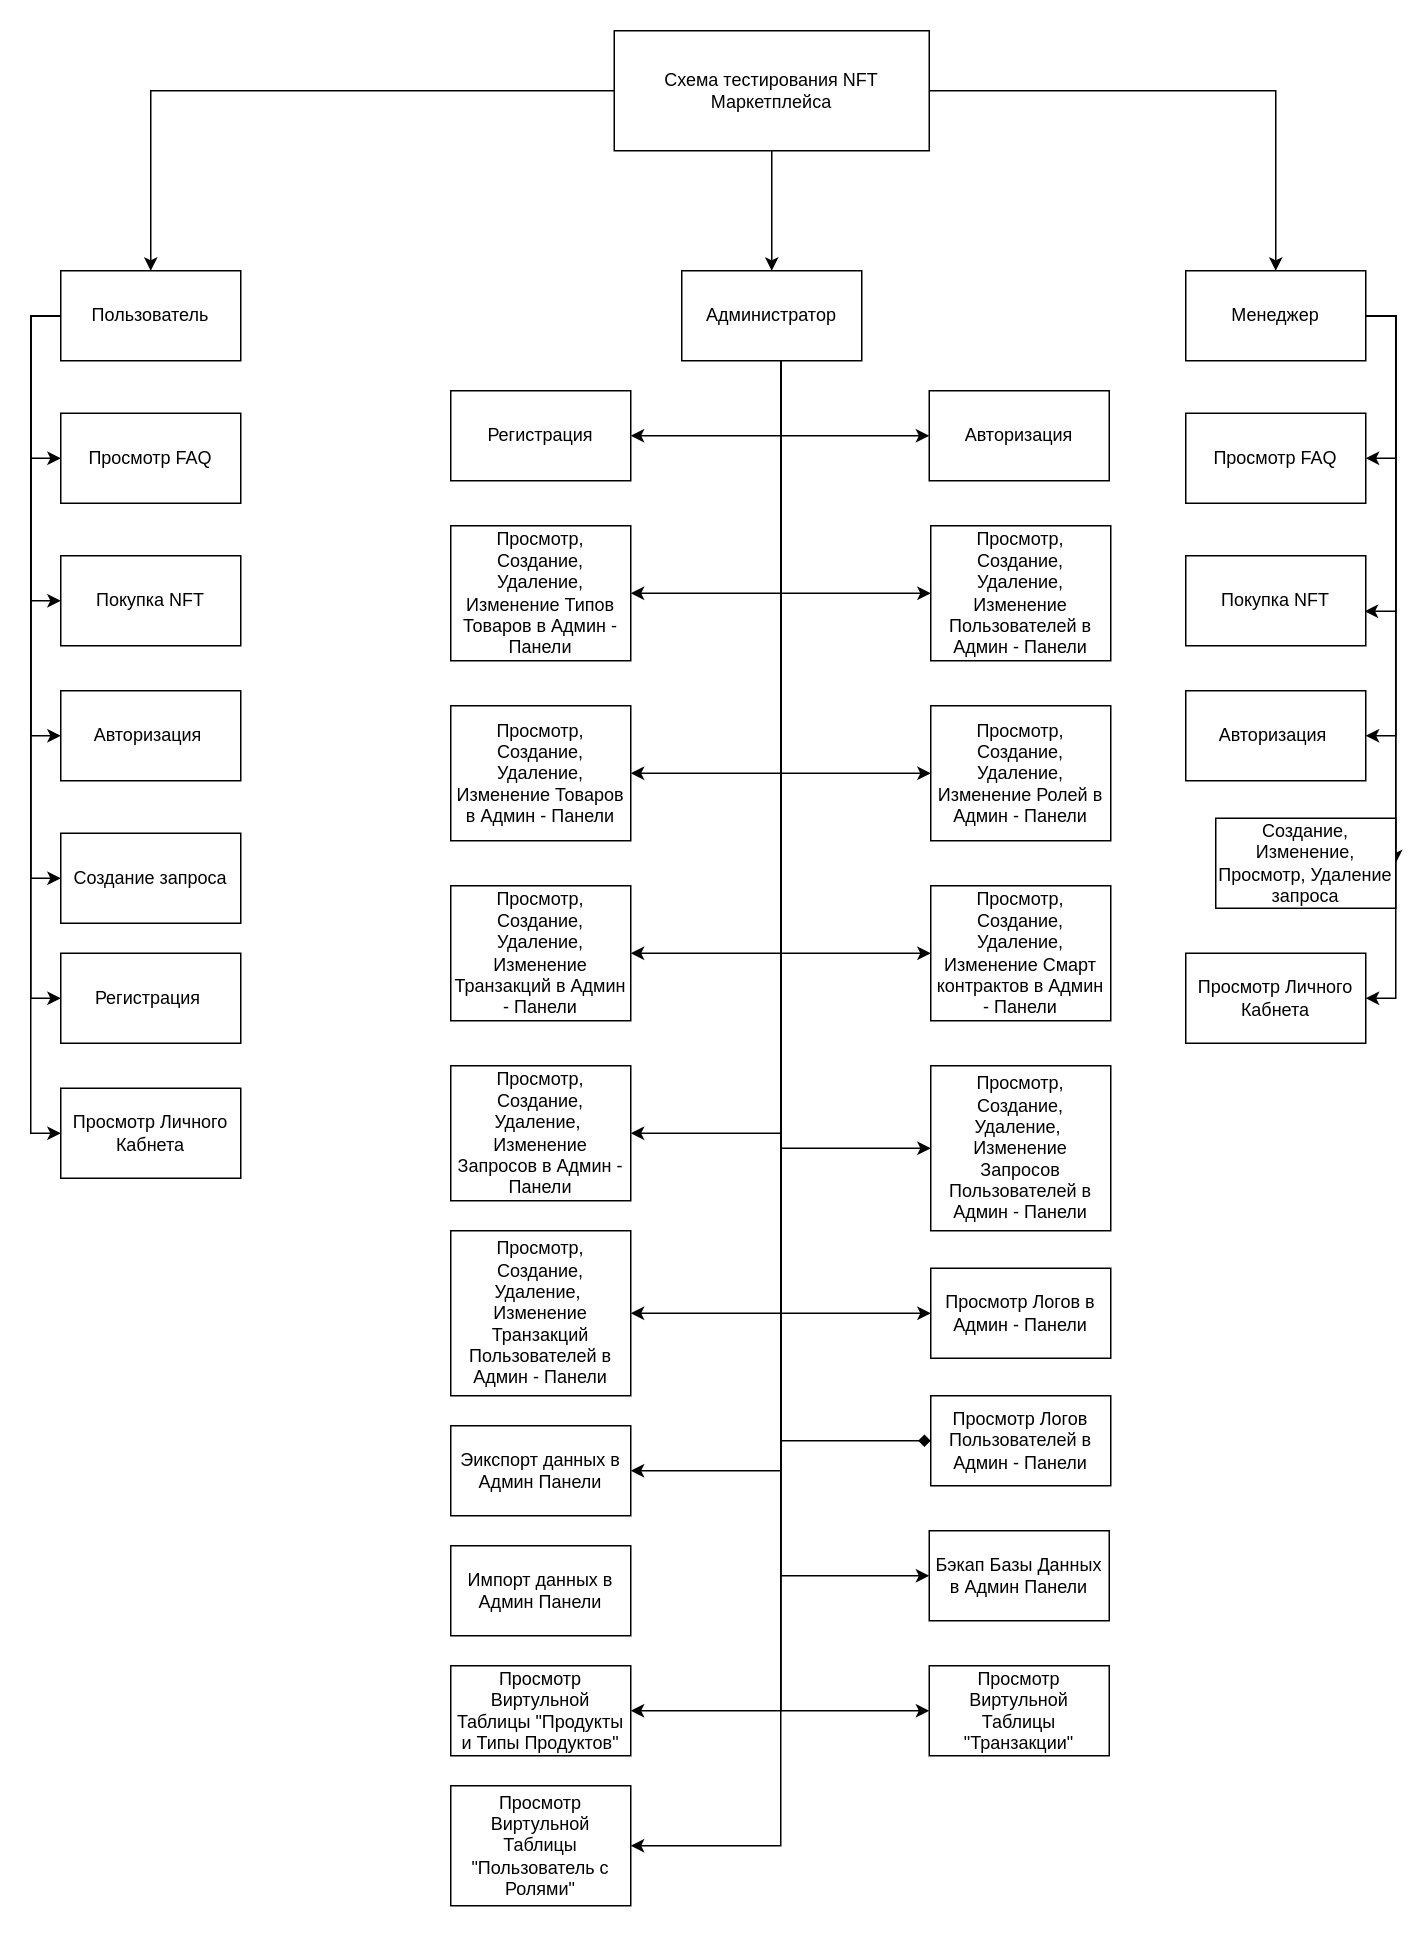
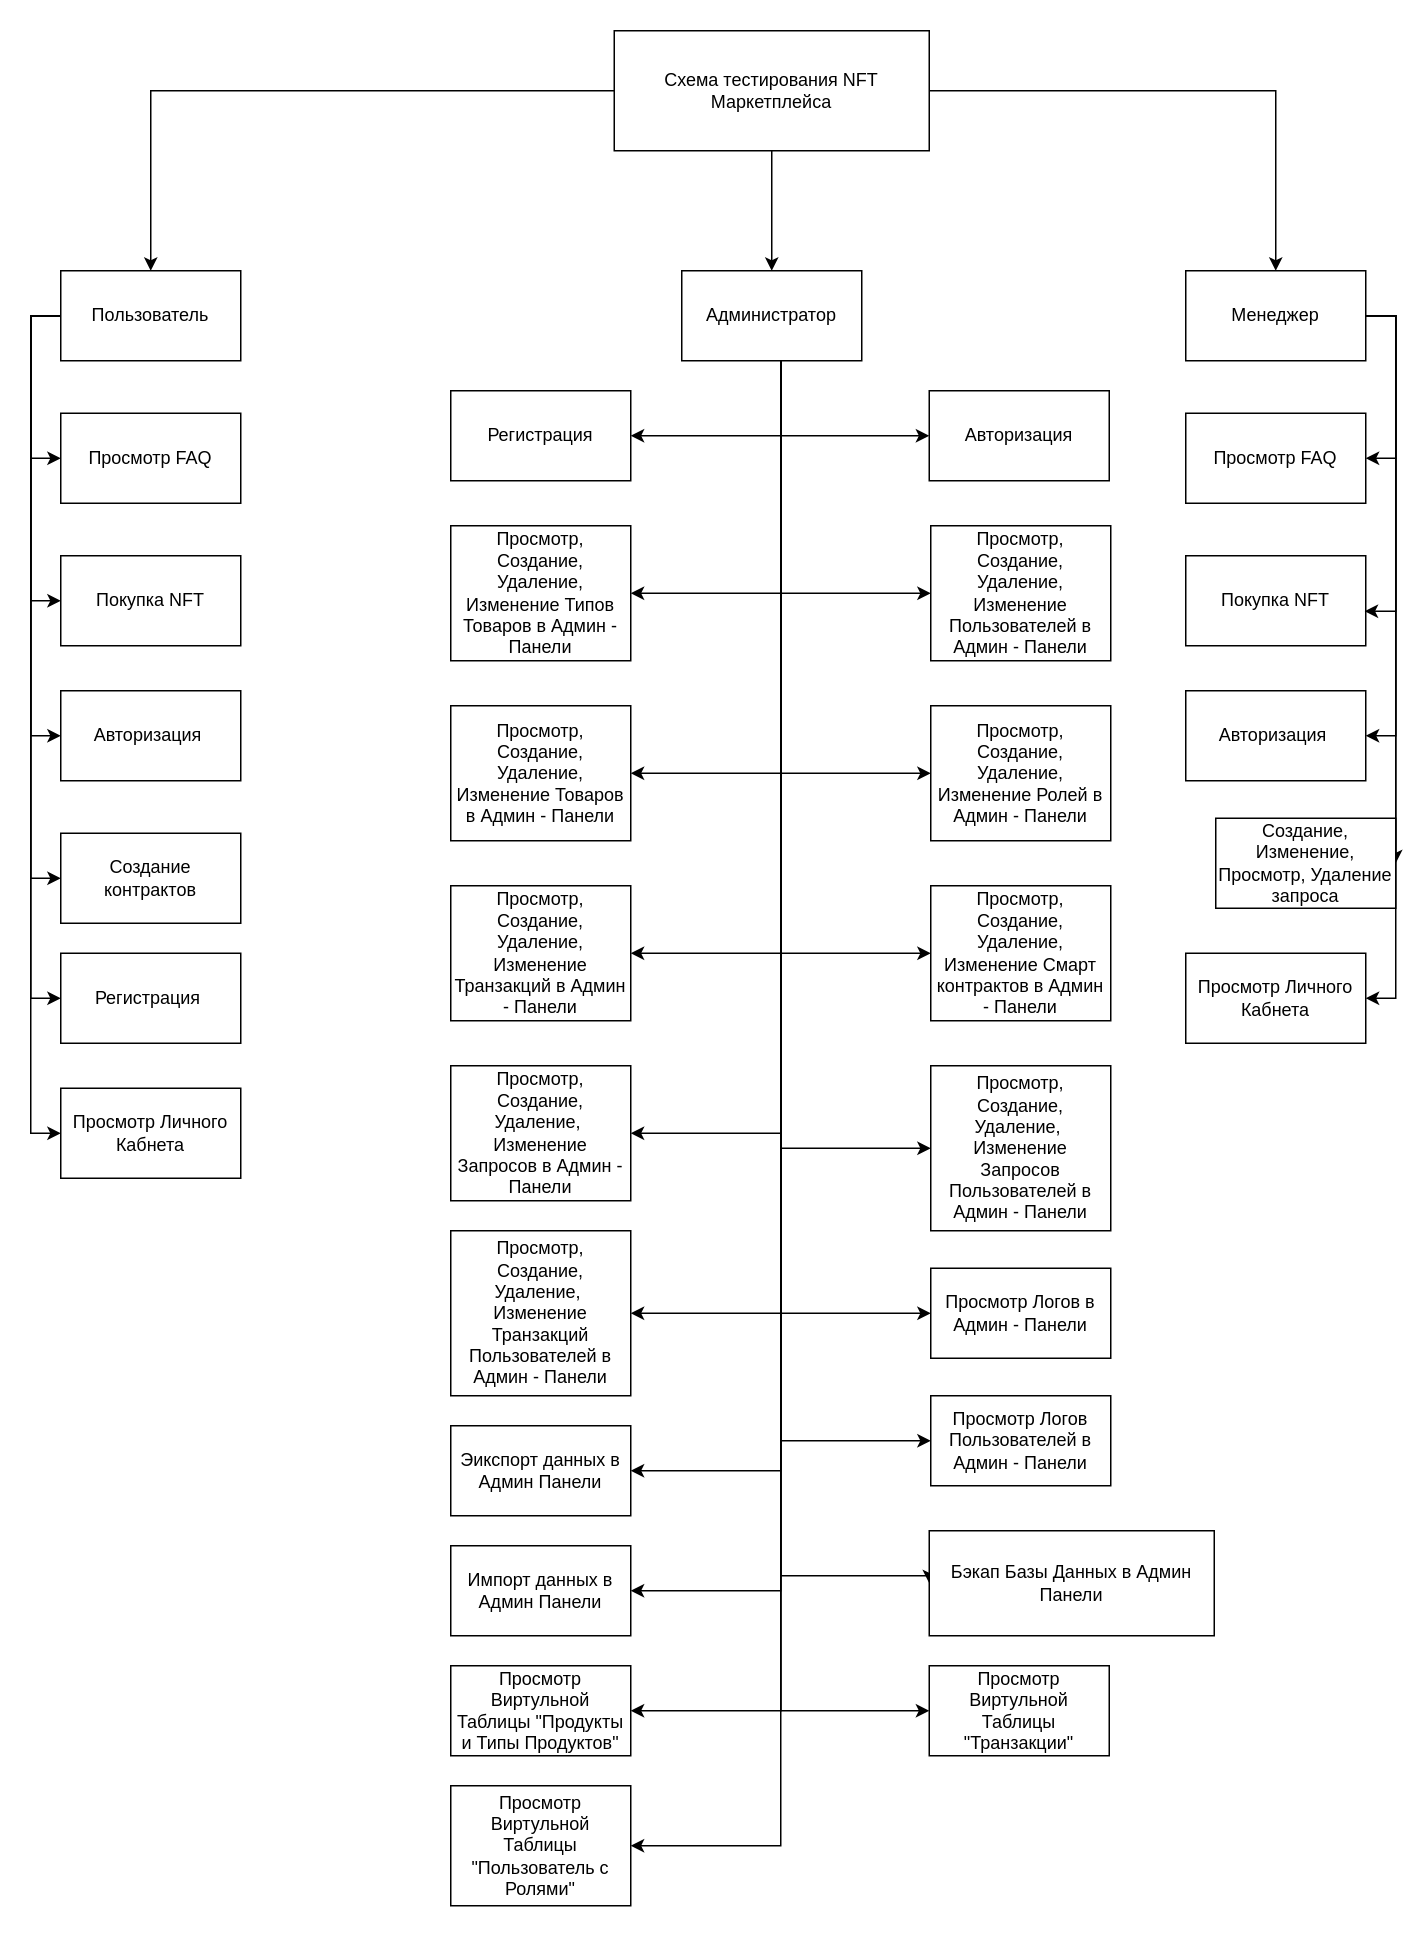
node "Создание запроса": label "Создание запроса" -> "Создание контрактов"
edge "Администратор" -> "Просмотр Логов Пользователей в Админ - Панели": arrowhead diamond -> classic
node "Бэкап Базы Данных в Админ Панели": size 180x90 -> 285x105
edge "Администратор" -> "Импорт данных в Админ Панели": added
